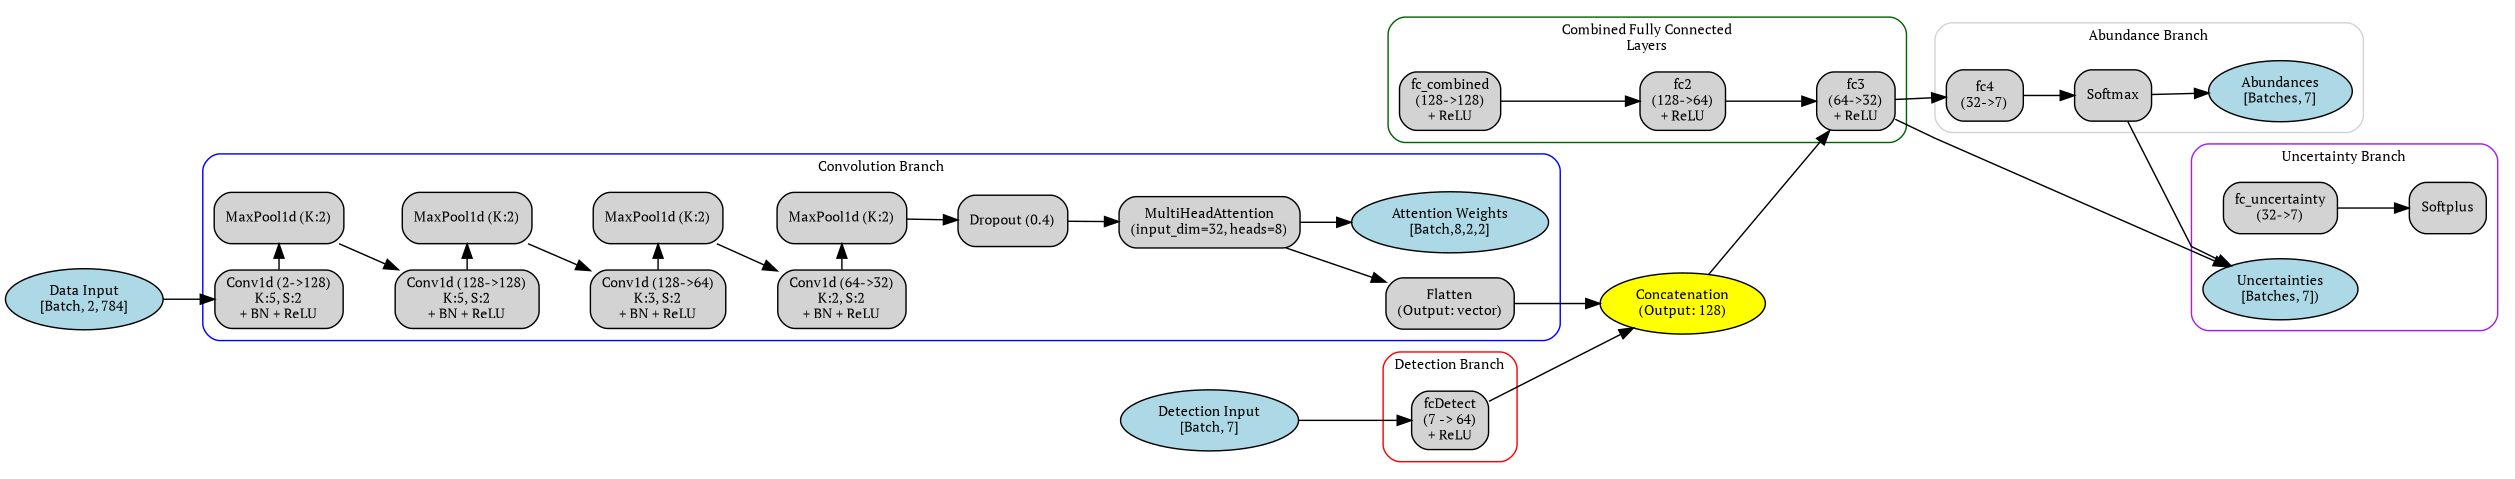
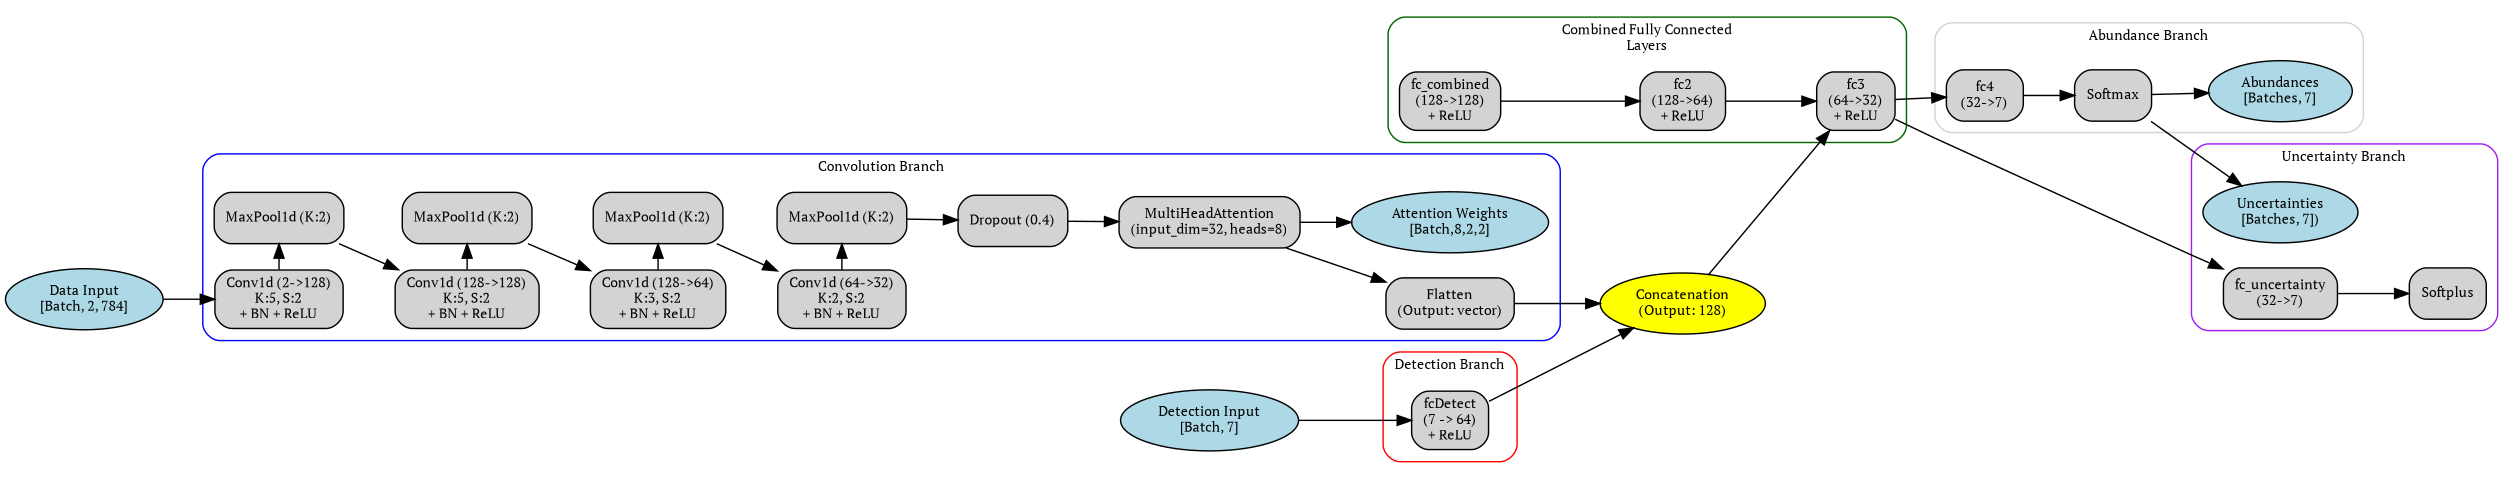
edge "fc3 (64->32) + ReLU" -> "Uncertainties [Batches, 7])": now "fc3 (64->32) + ReLU" -> "fc_uncertainty (32->7)"
